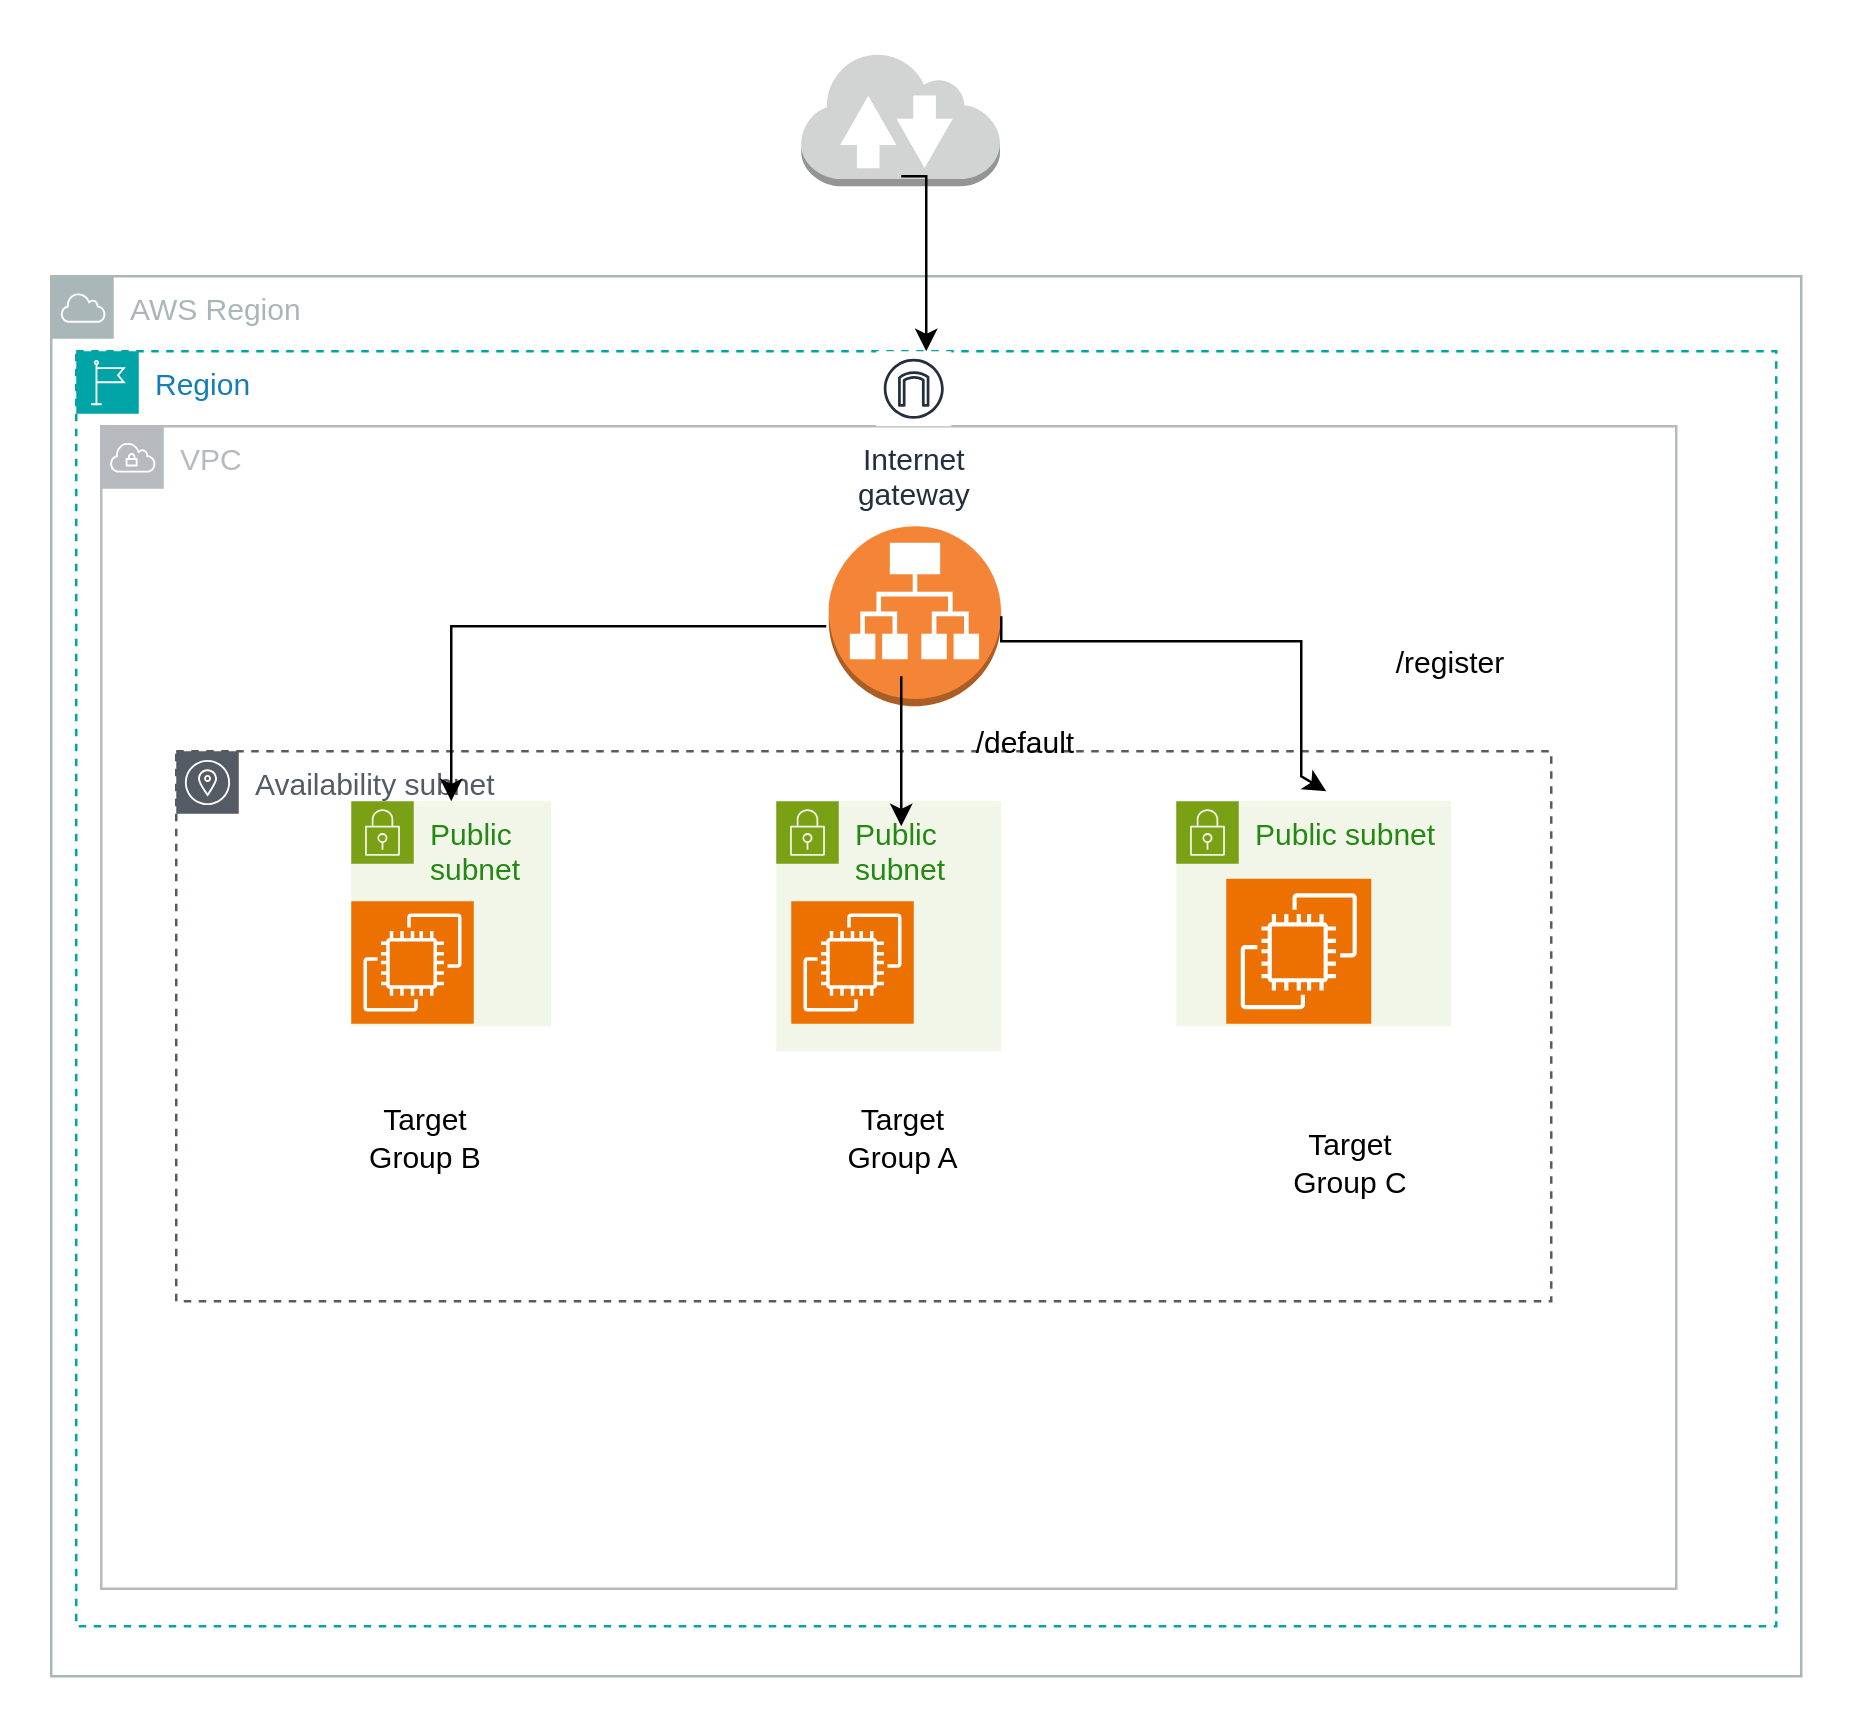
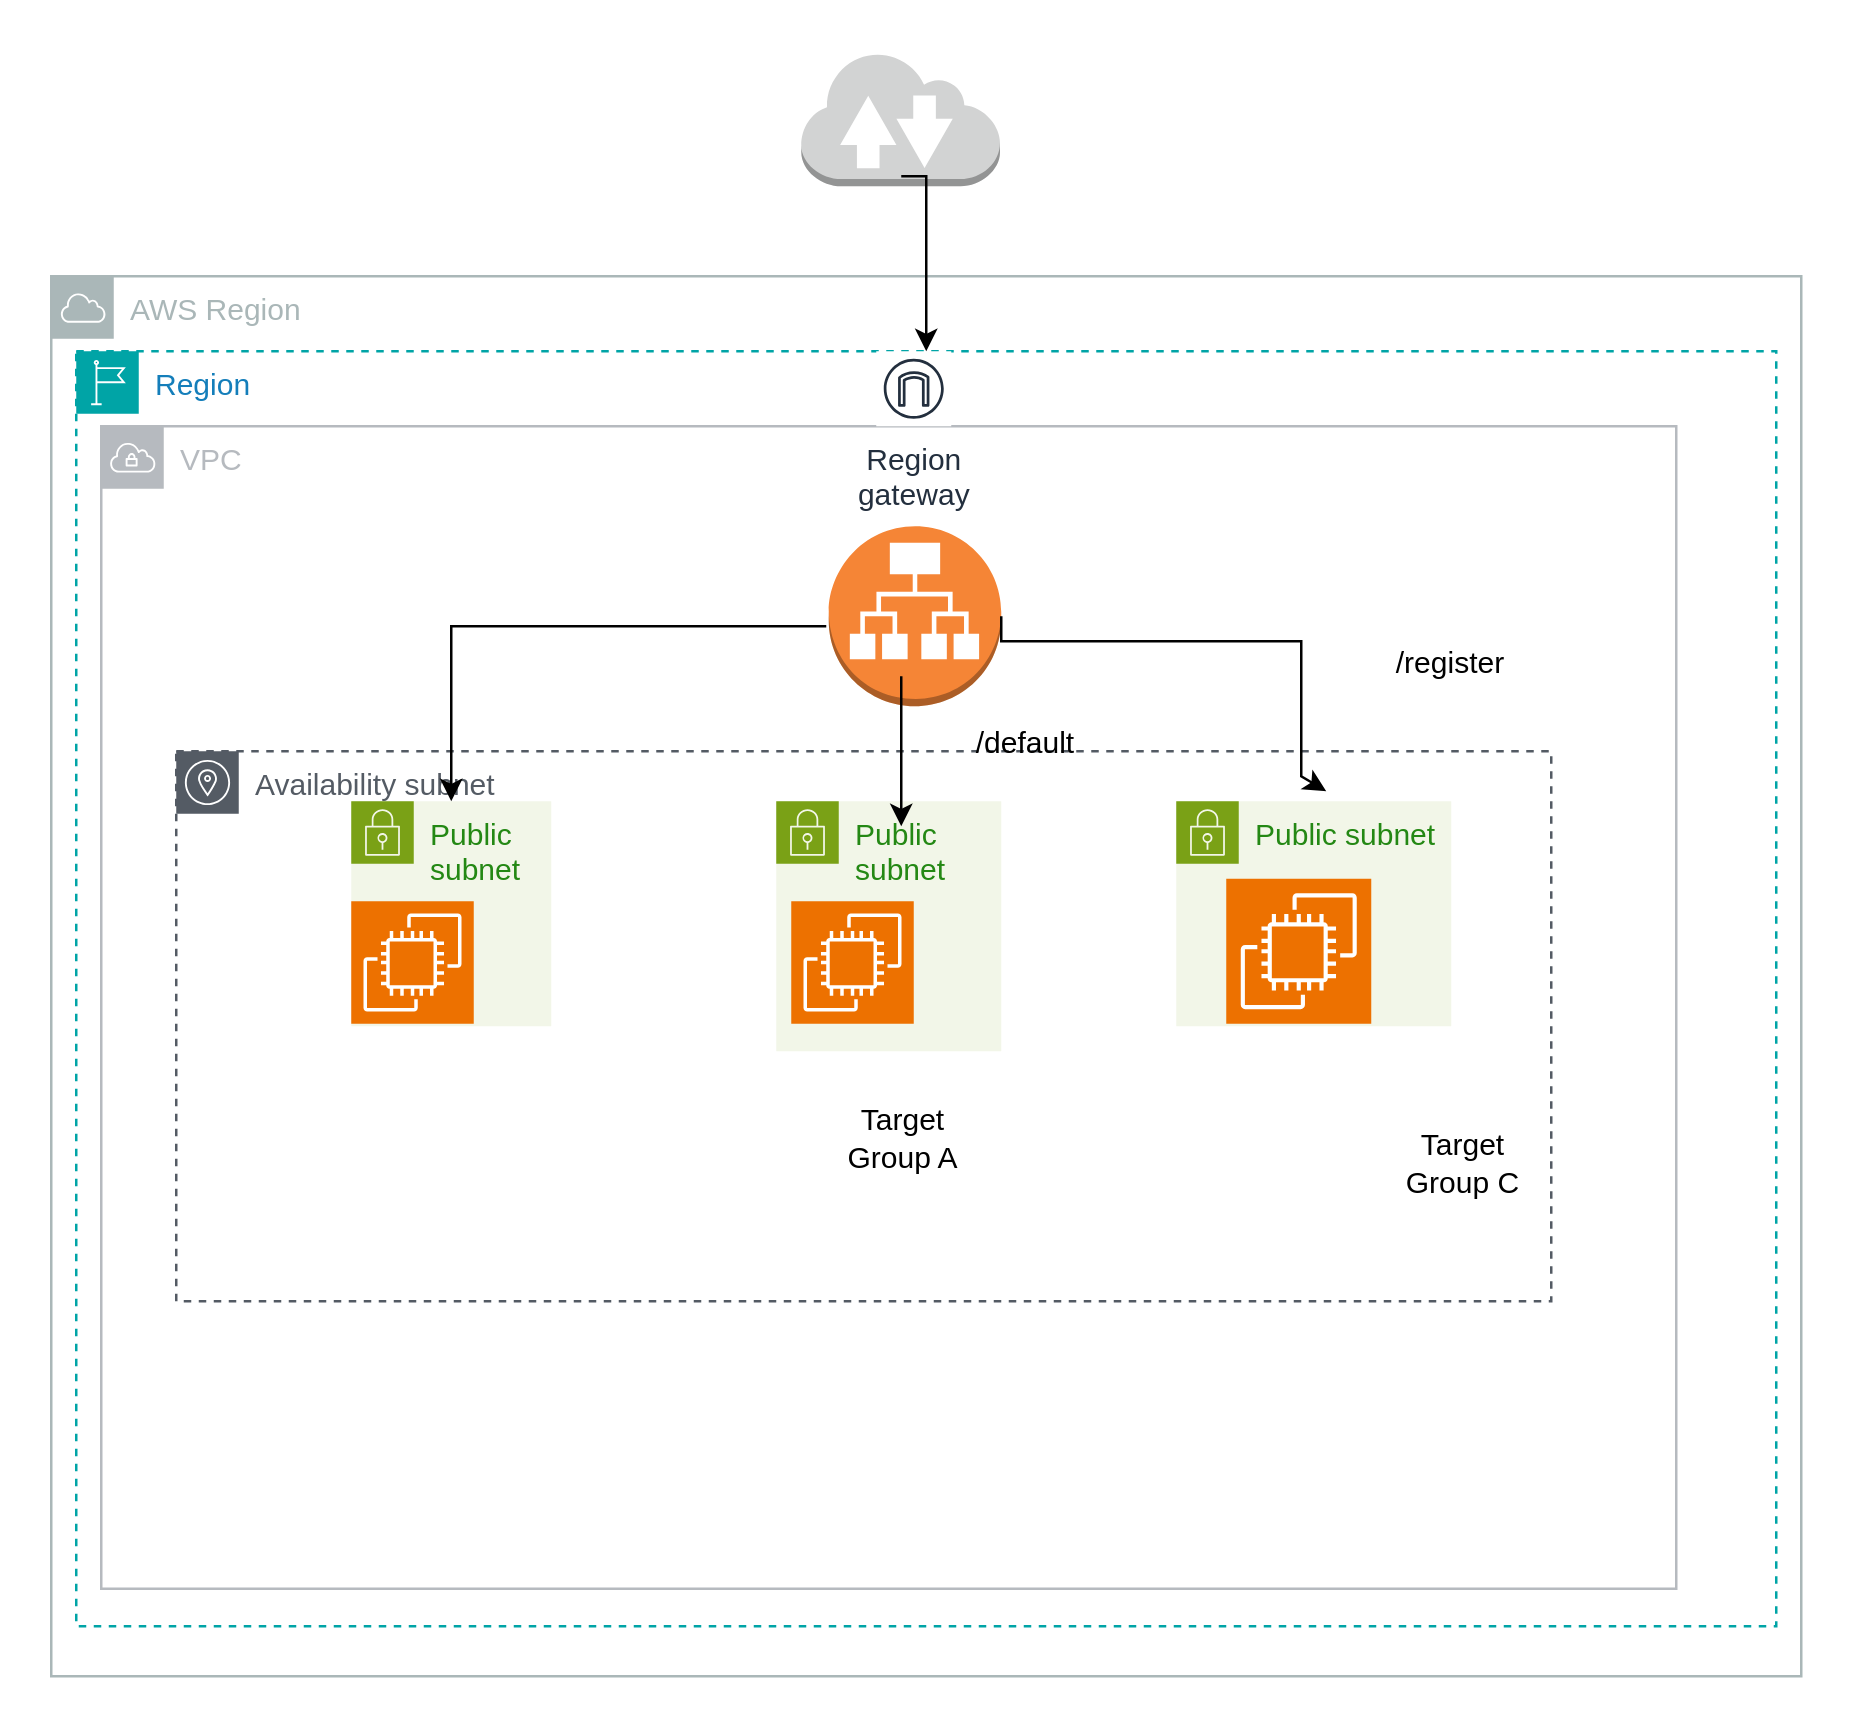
node "Internet gateway": label "Internet gateway" -> "Region gateway"
node "Target Group B": removed
node "Target Group C": moved (1351, 1164) -> (1464, 1164)
